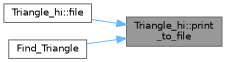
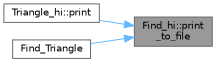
node "Triangle_hi::file": label "Triangle_hi::file" -> "Triangle_hi::print"
node "Triangle_hi::print _to_file": label "Triangle_hi::print _to_file" -> "Find_hi::print _to_file"
